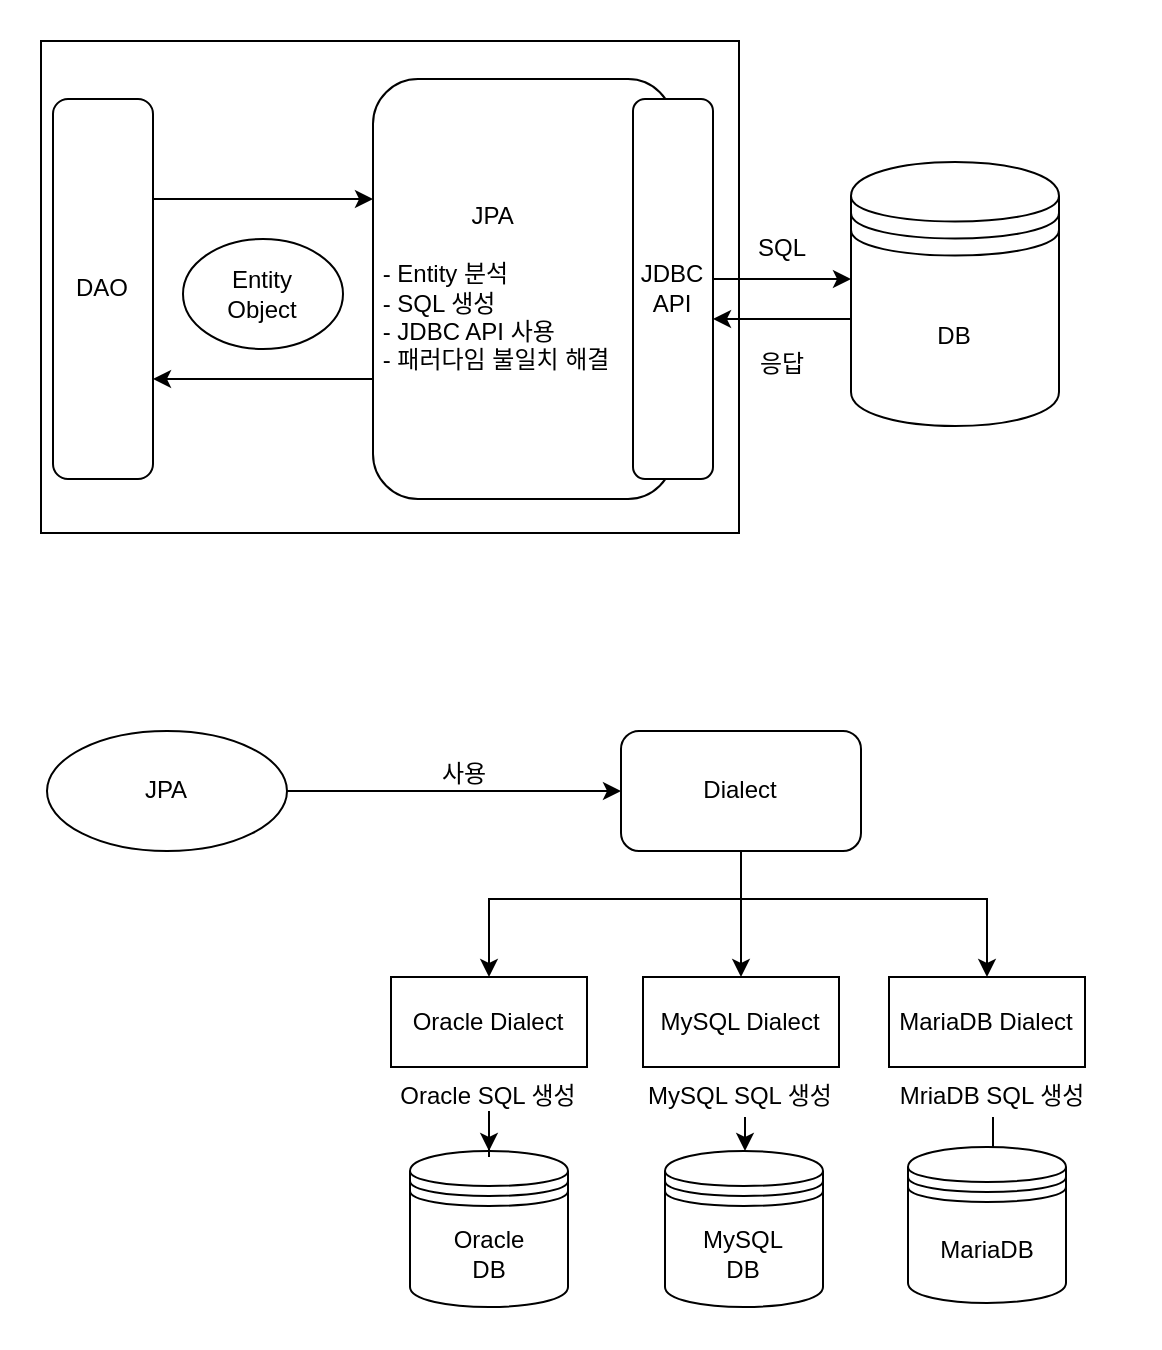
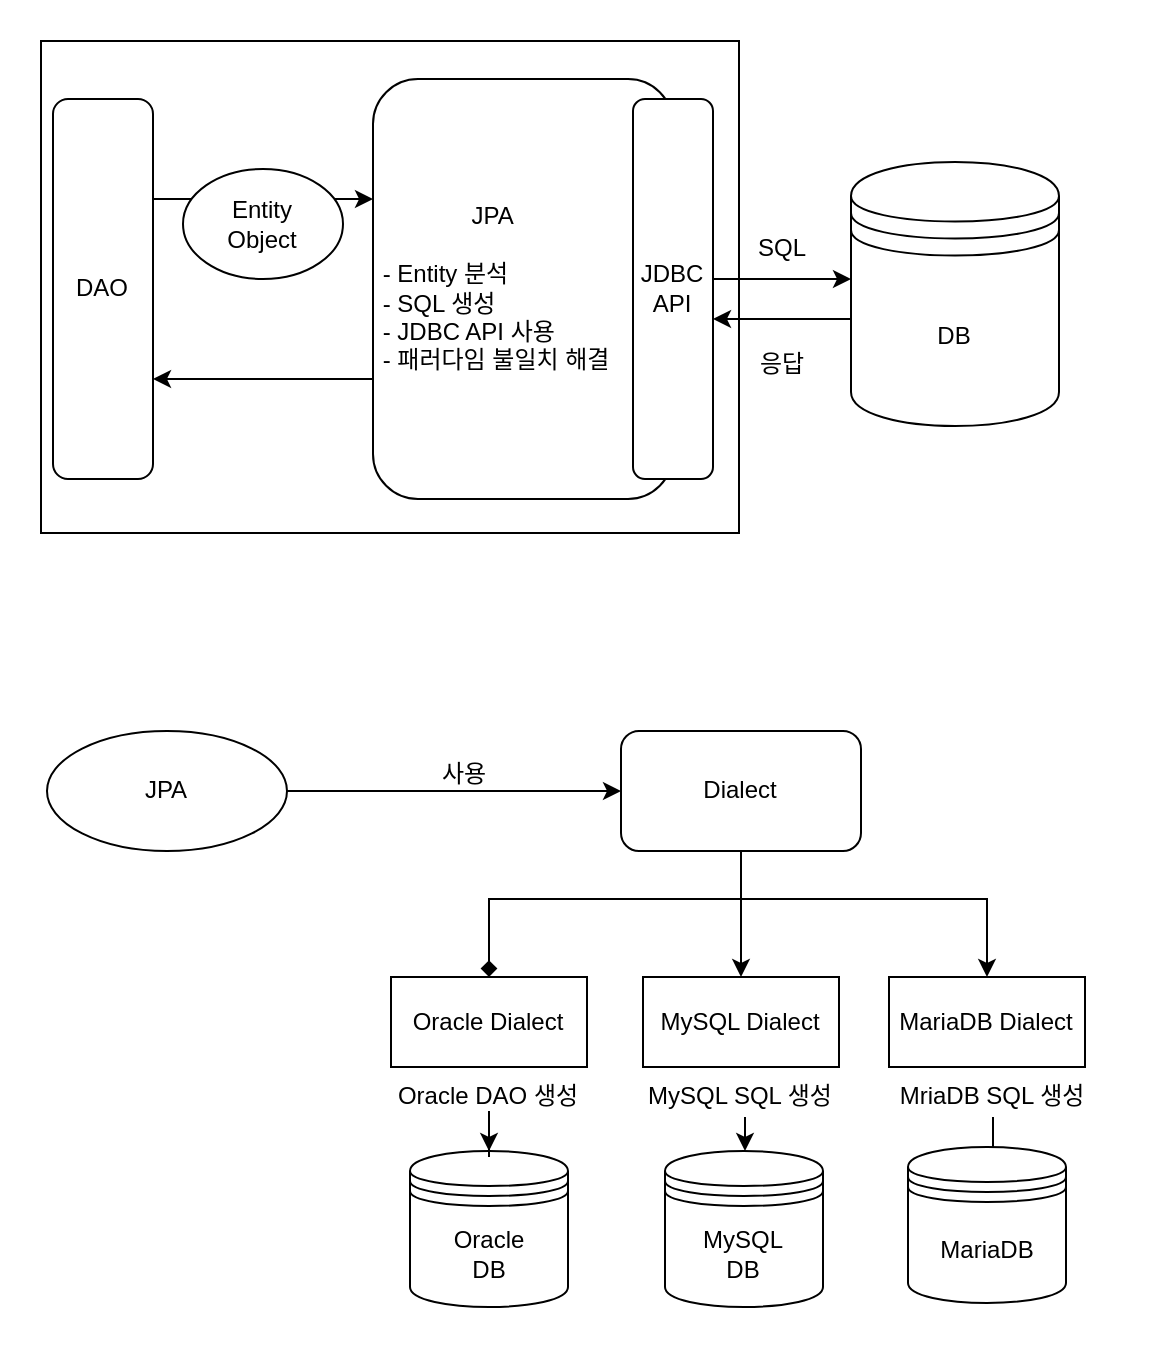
node "Entity Object": moved (263, 294) -> (263, 224)
edge "Dialect" -> "Oracle Dialect": arrowhead classic -> diamond
node "Oracle SQL 생성": label "Oracle SQL 생성" -> "Oracle DAO 생성"
